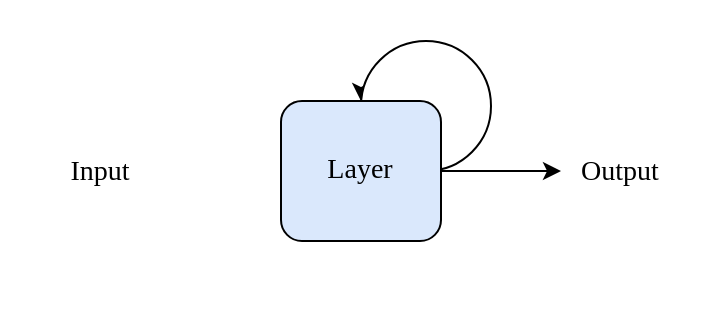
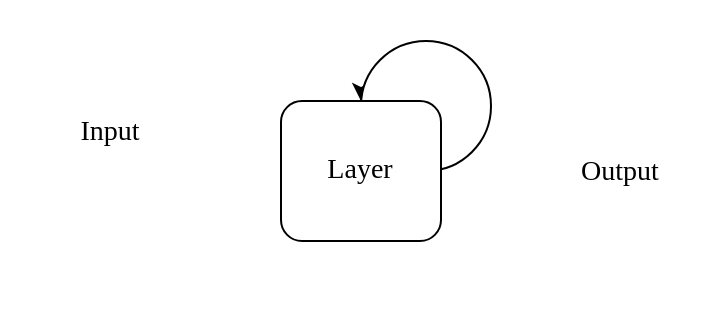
node "Input": moved (101, 171) -> (111, 131)
node "Layer": fillcolor #dae8fc -> #ffffff
edge "Layer" -> "Output": removed
